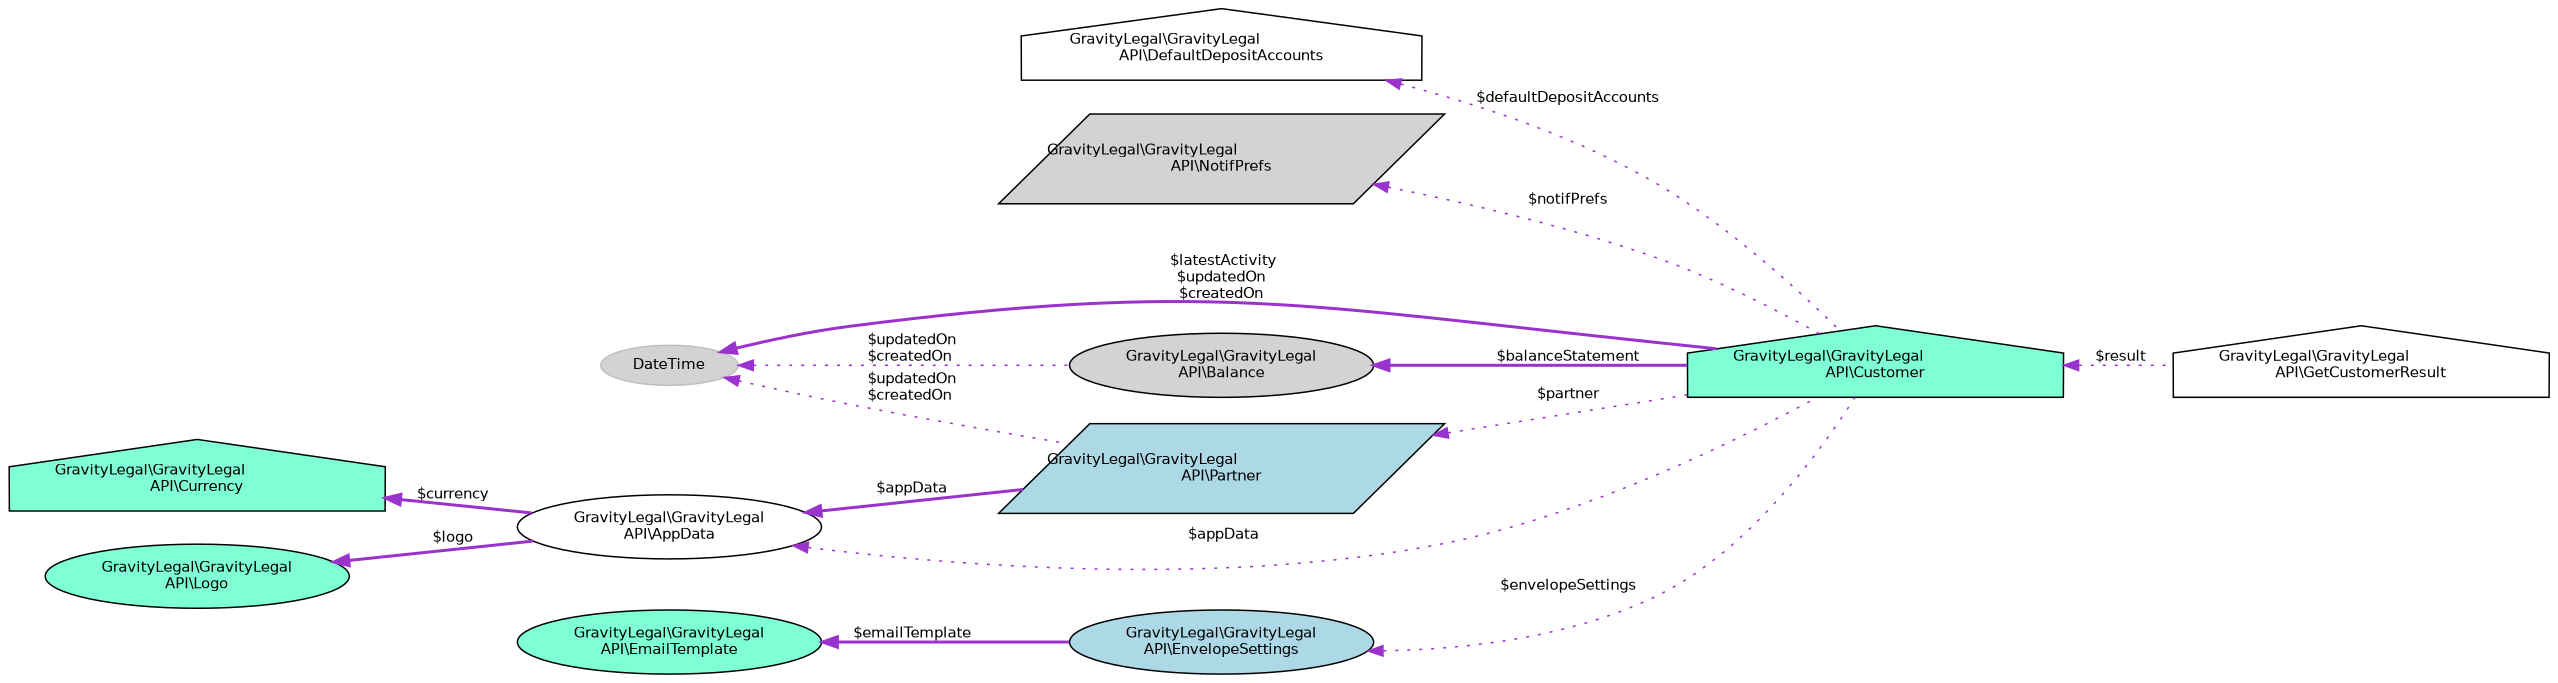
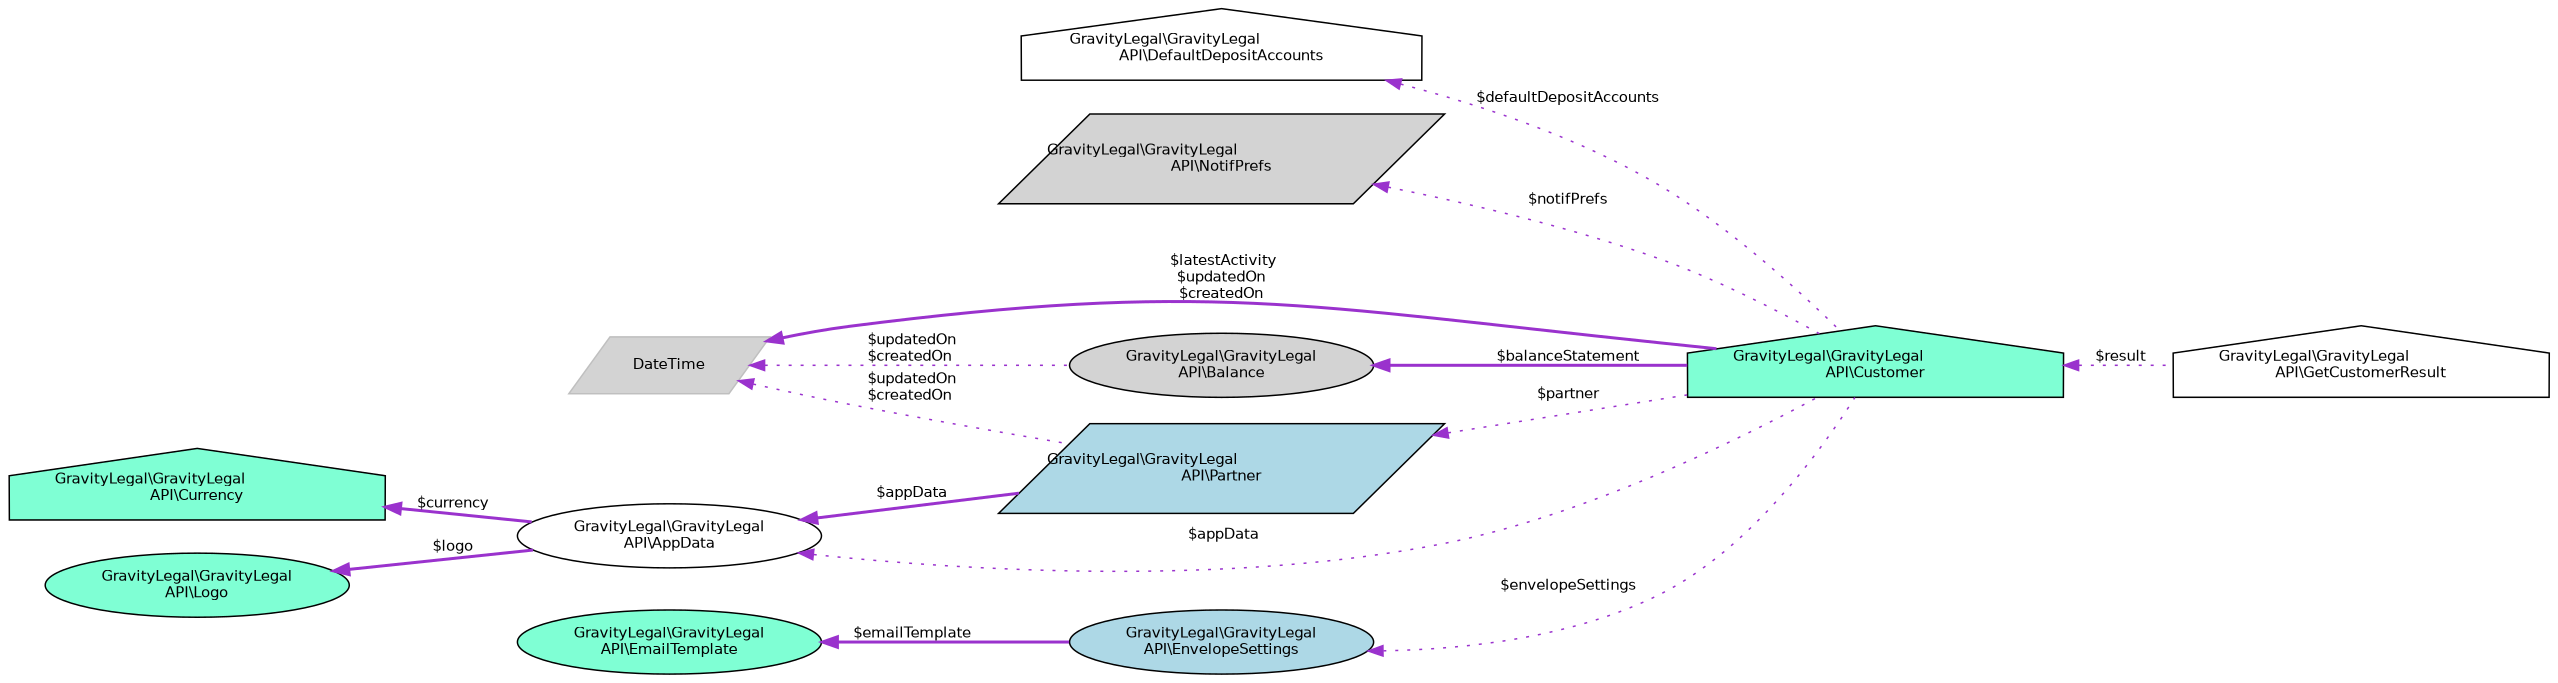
node "DateTime": shape ellipse -> parallelogram
